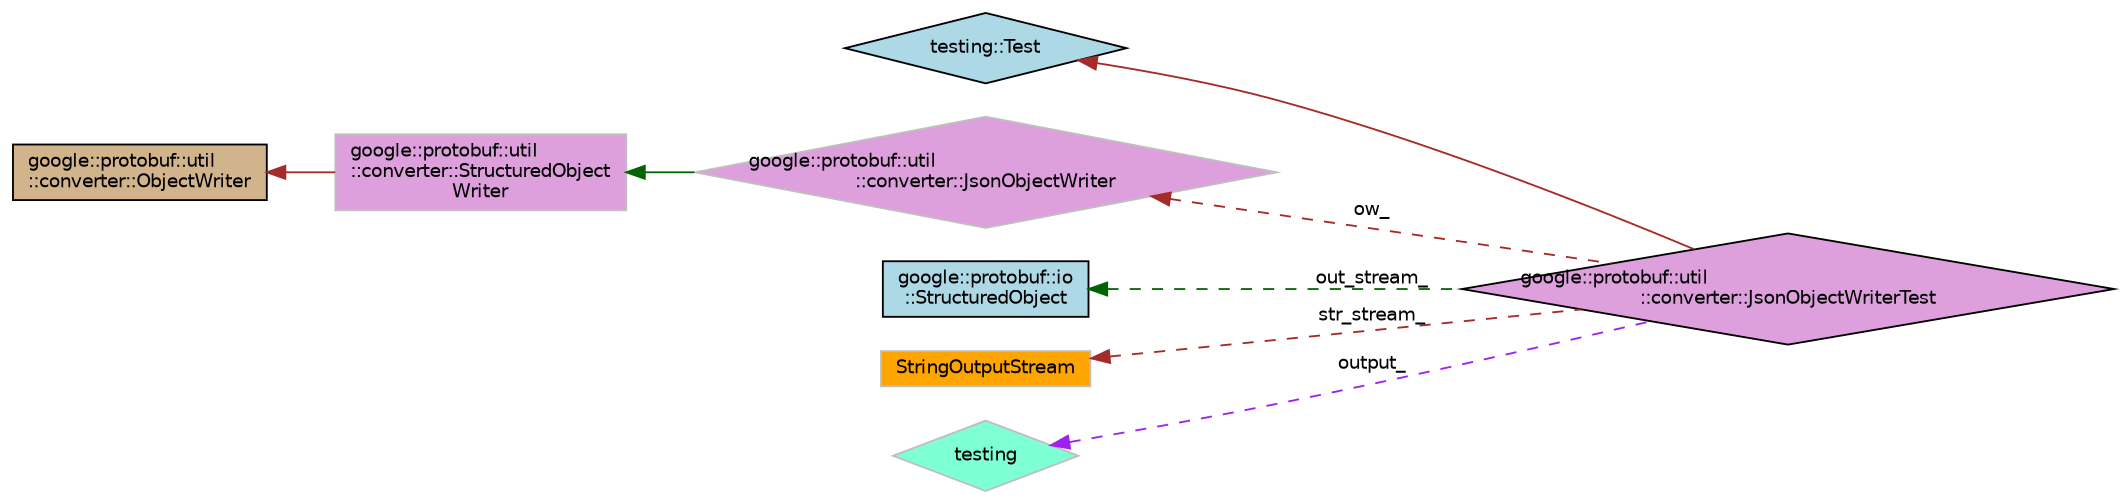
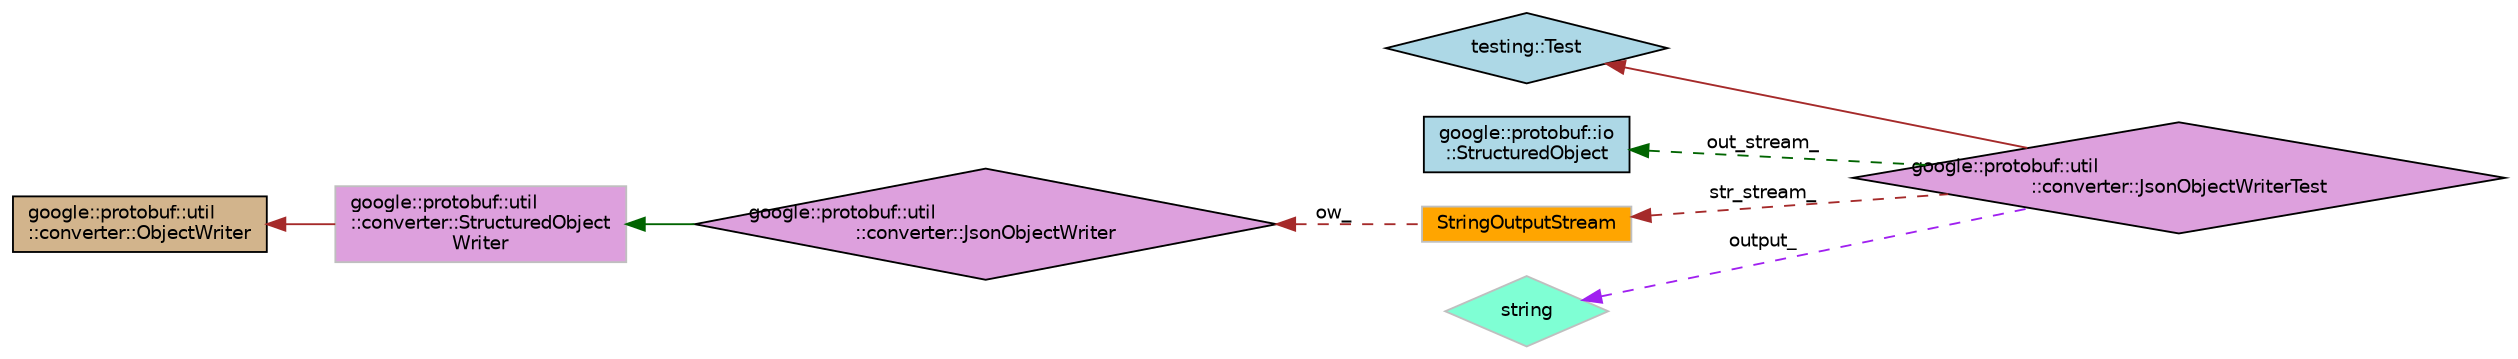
node "google::protobuf::util ::converter::JsonObjectWriter": color grey75 -> black
edge "google::protobuf::util ::converter::JsonObjectWriterTest" -> "google::protobuf::util ::converter::JsonObjectWriter": now "StringOutputStream" -> "google::protobuf::util ::converter::JsonObjectWriter"
node "testing": label "testing" -> "string"
